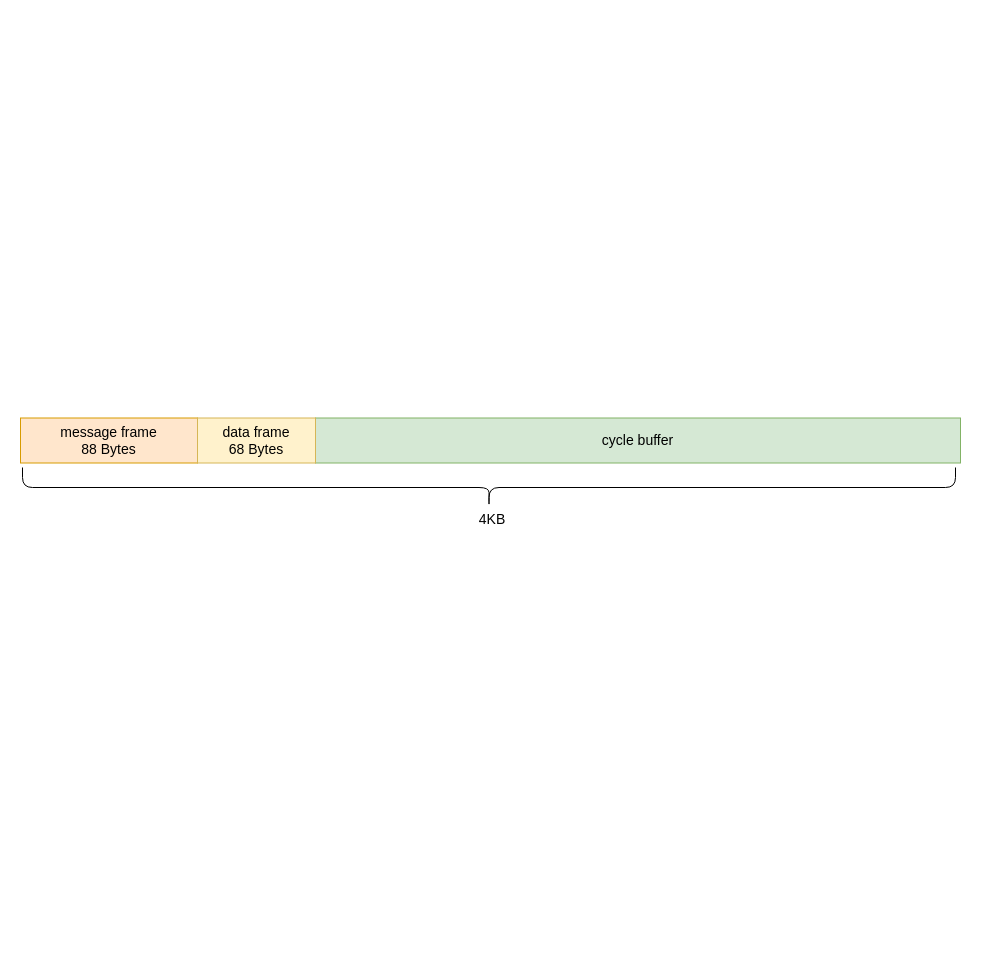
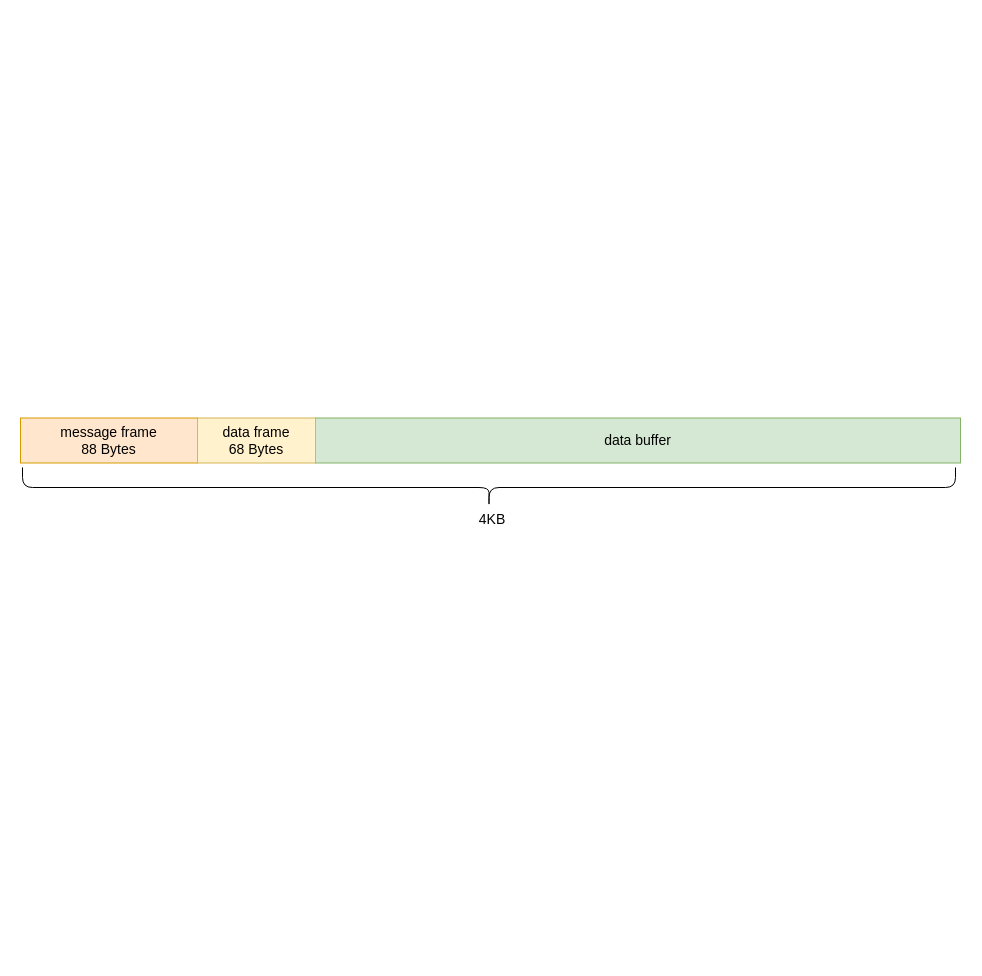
node "cycle buffer": label "cycle buffer" -> "data buffer"
